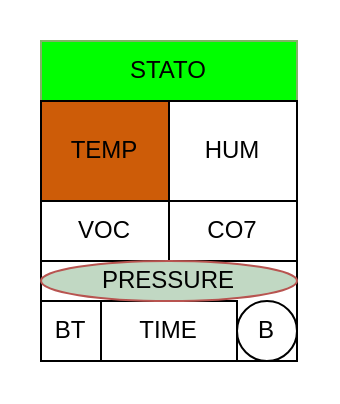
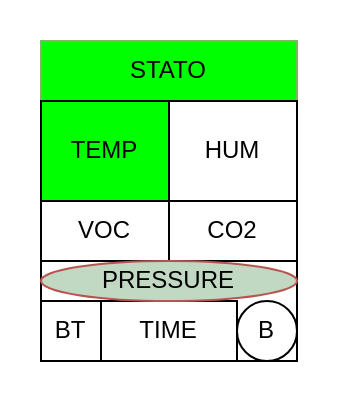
node "TEMP": fillcolor #cd5c08 -> #00ff00
node "CO7": label "CO7" -> "CO2"
